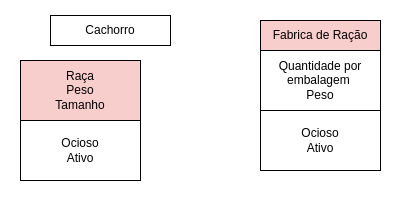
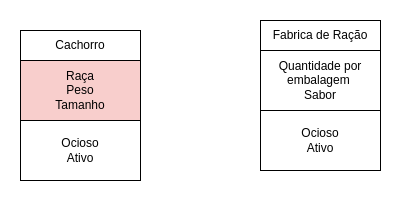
node "Cachorro": moved (111, 31) -> (81, 46)
node "Fabrica de Ração": fillcolor #f8cecc -> #ffffff
node "Quantidade por embalagem Peso": label "Quantidade por embalagem Peso" -> "Quantidade por embalagem Sabor"
